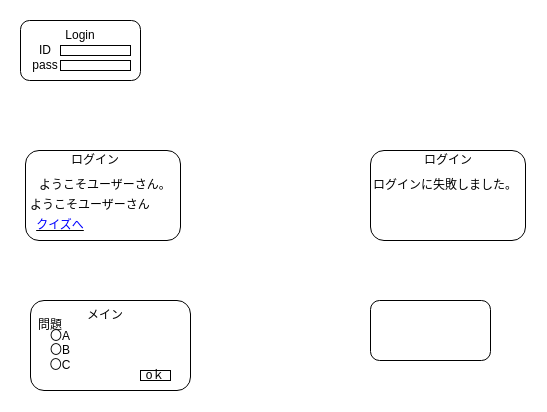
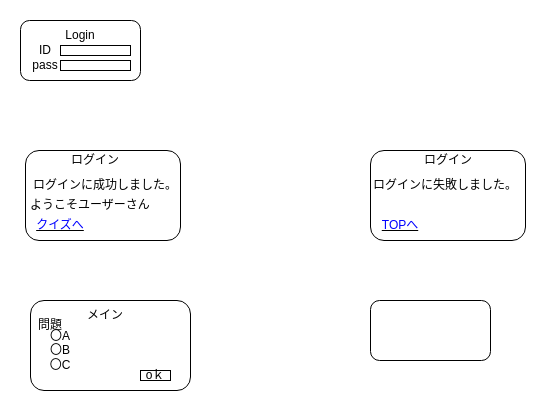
node "ようこそユーザーさん。": label "ようこそユーザーさん。" -> "ログインに成功しました。"
node "TOPへ": added
